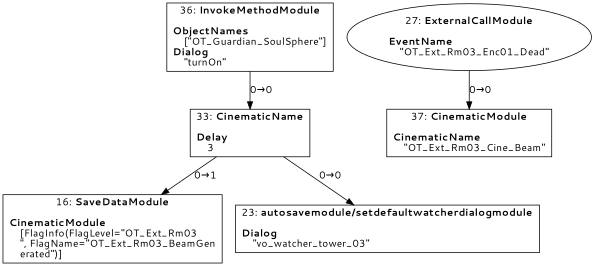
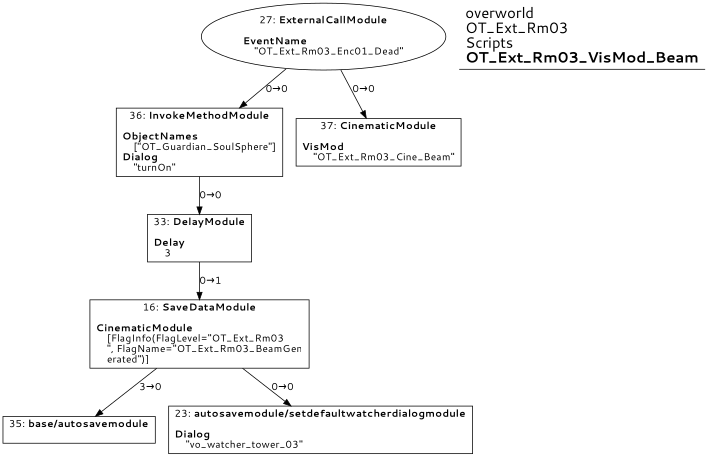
node "overworld": added
edge "27:" -> "36:": added, label "0→0"
node "33:": text "CinematicName" -> "DelayModule"
node "37:": text "CinematicName" -> "VisMod"
edge "33:" -> "23:": now "16:" -> "23:"
node "35:": added
